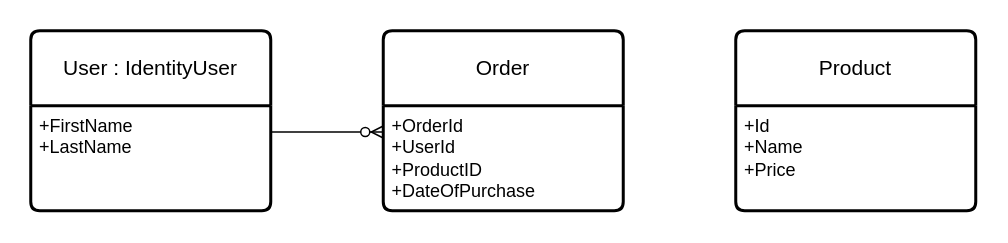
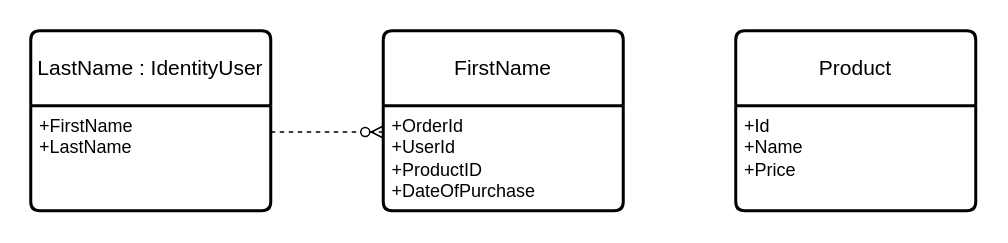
node "User : IdentityUser": label "User : IdentityUser" -> "LastName : IdentityUser"
node "Order": label "Order" -> "FirstName"
edge "+FirstName +LastName" -> "+OrderId +UserId +ProductID +DateOfPurchase": style solid -> dashed
